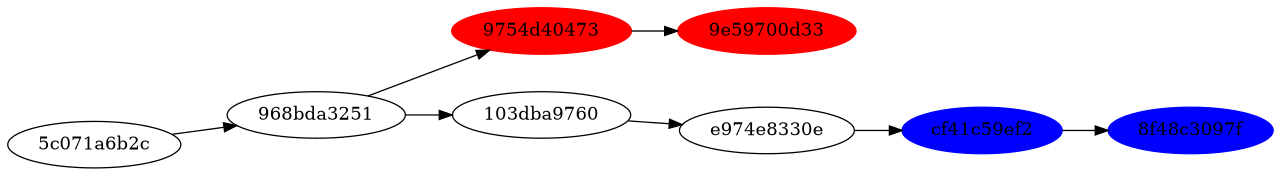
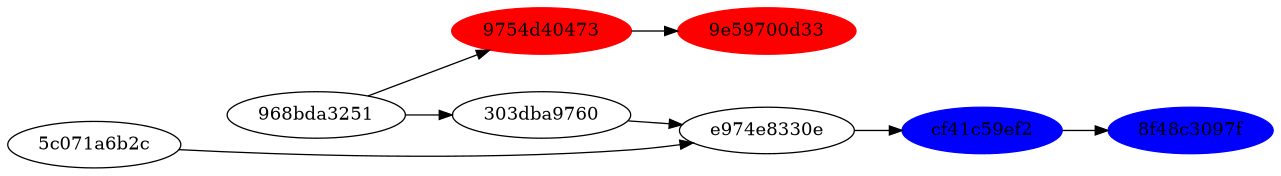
node "103dba9760": label "103dba9760" -> "303dba9760"
edge "5c071a6b2c" -> "968bda3251": now "5c071a6b2c" -> "e974e8330e"
